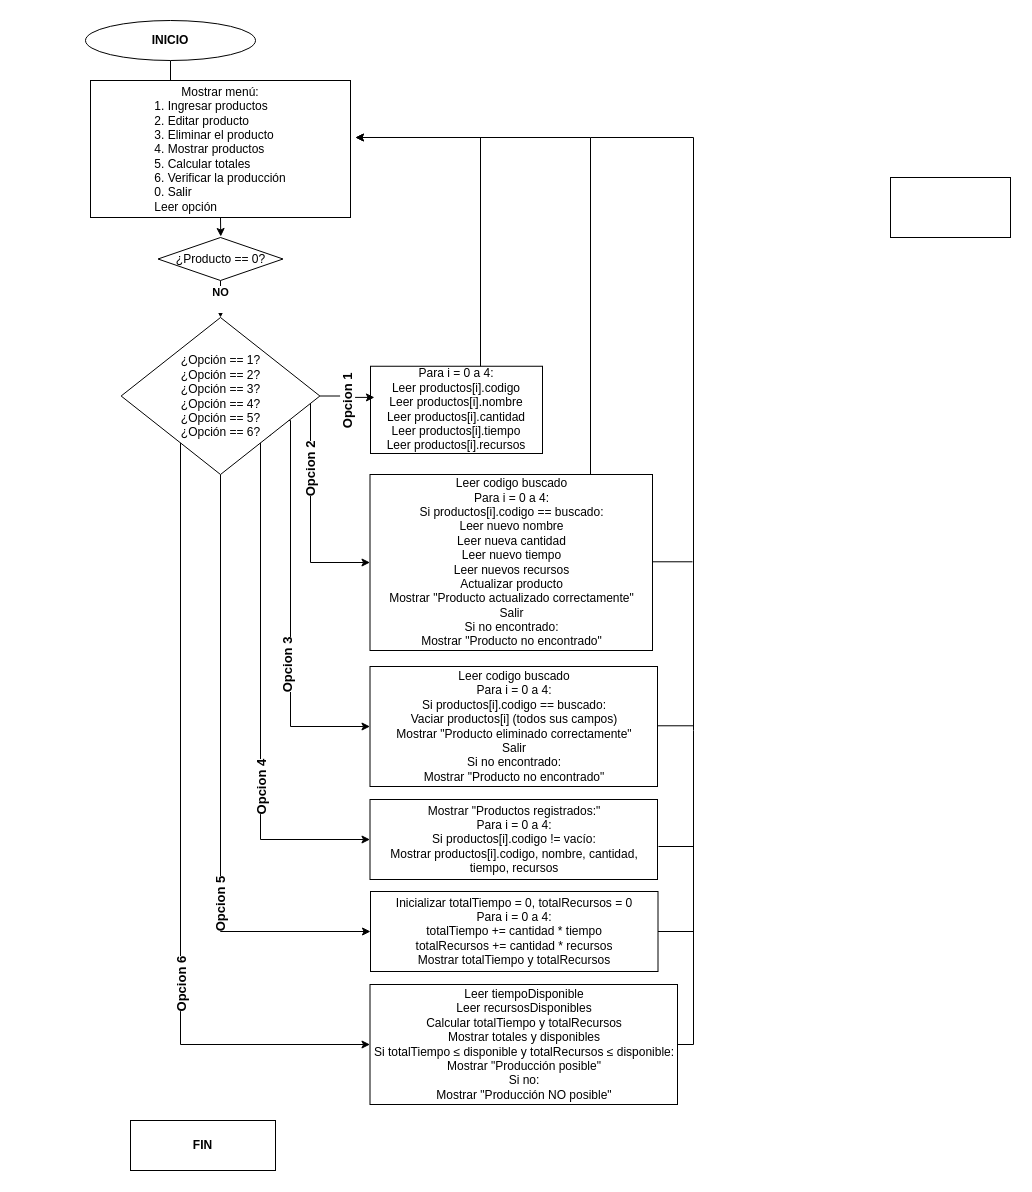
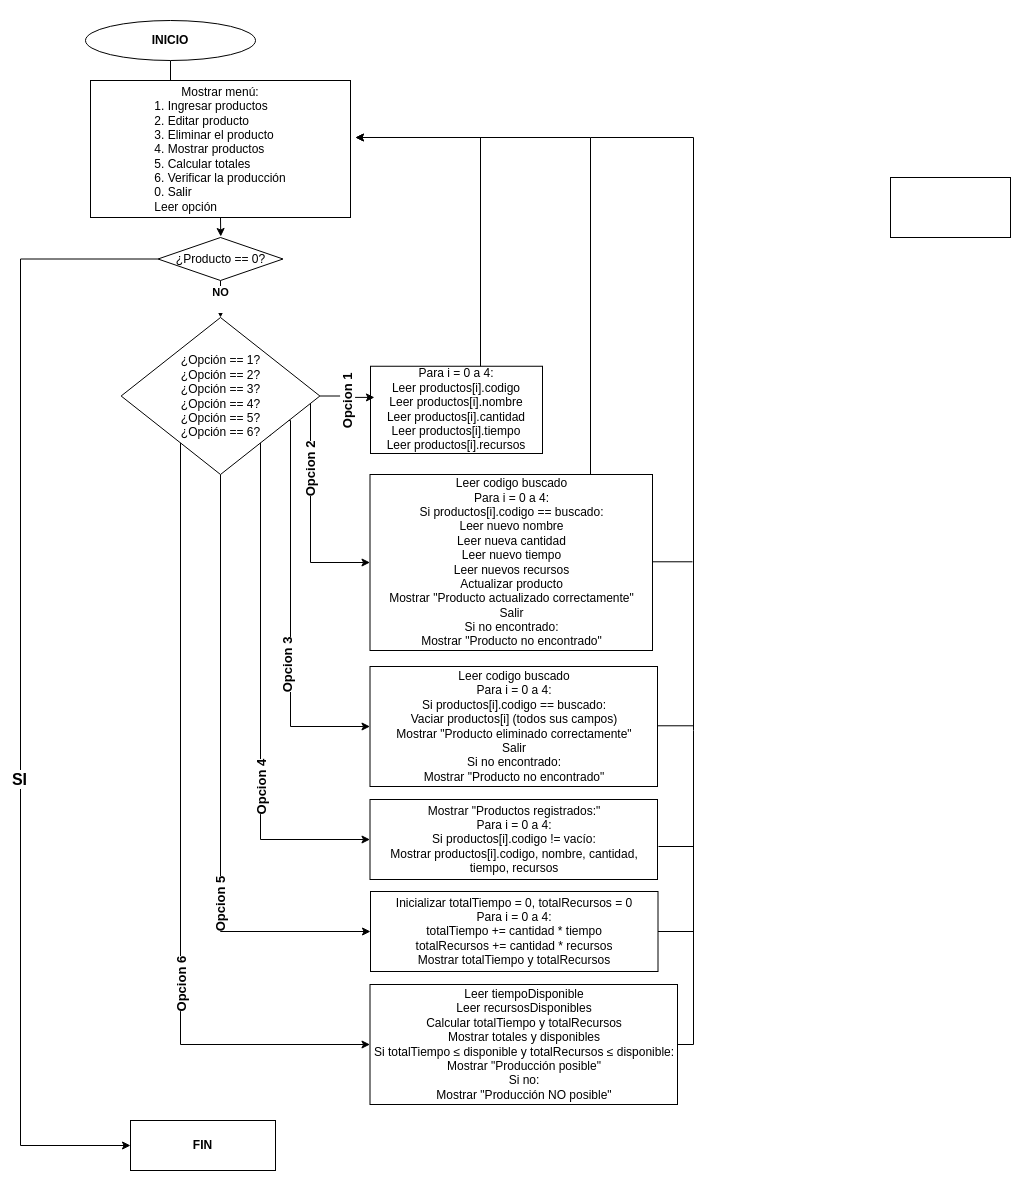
edge "¿Producto == 0?" -> "FIN": added, label "SI"
